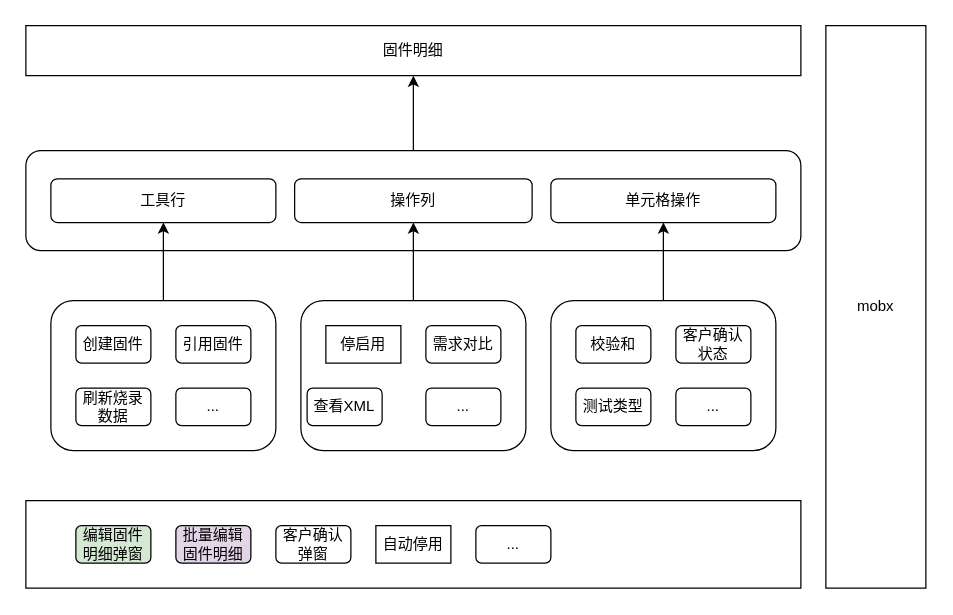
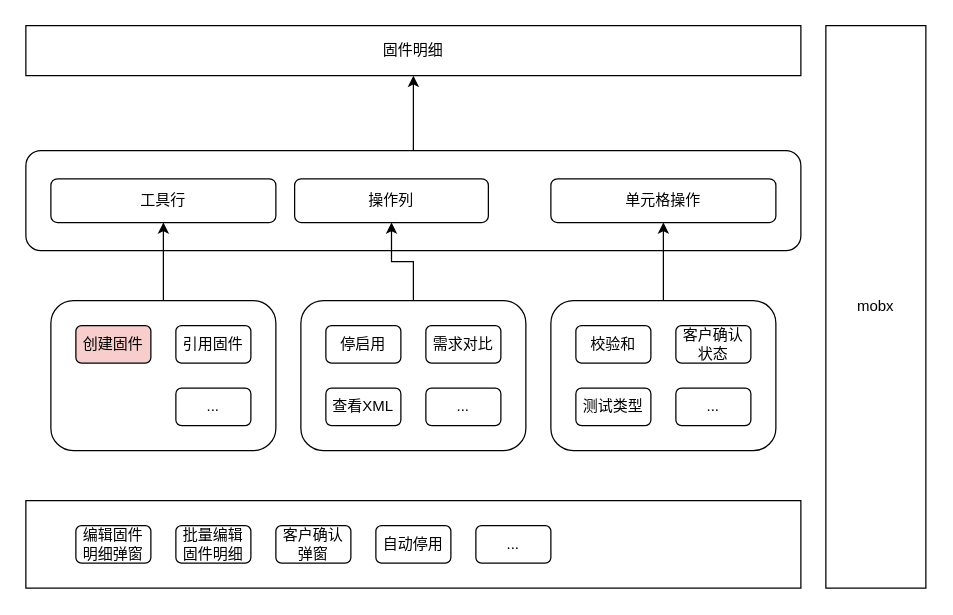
node "操作列": size 238x44 -> 194x44
node "创建固件": fillcolor #ffffff -> #f8cecc
node "停启用": shape rectangle -> rounded rectangle
node "刷新烧录数据": removed
node "查看XML": moved (344, 407) -> (363, 407)
node "编辑固件明细弹窗": fillcolor #d5e8d4 -> #ffffff
node "批量编辑固件明细": fillcolor #e1d5e7 -> #ffffff
node "自动停用": shape rectangle -> rounded rectangle
